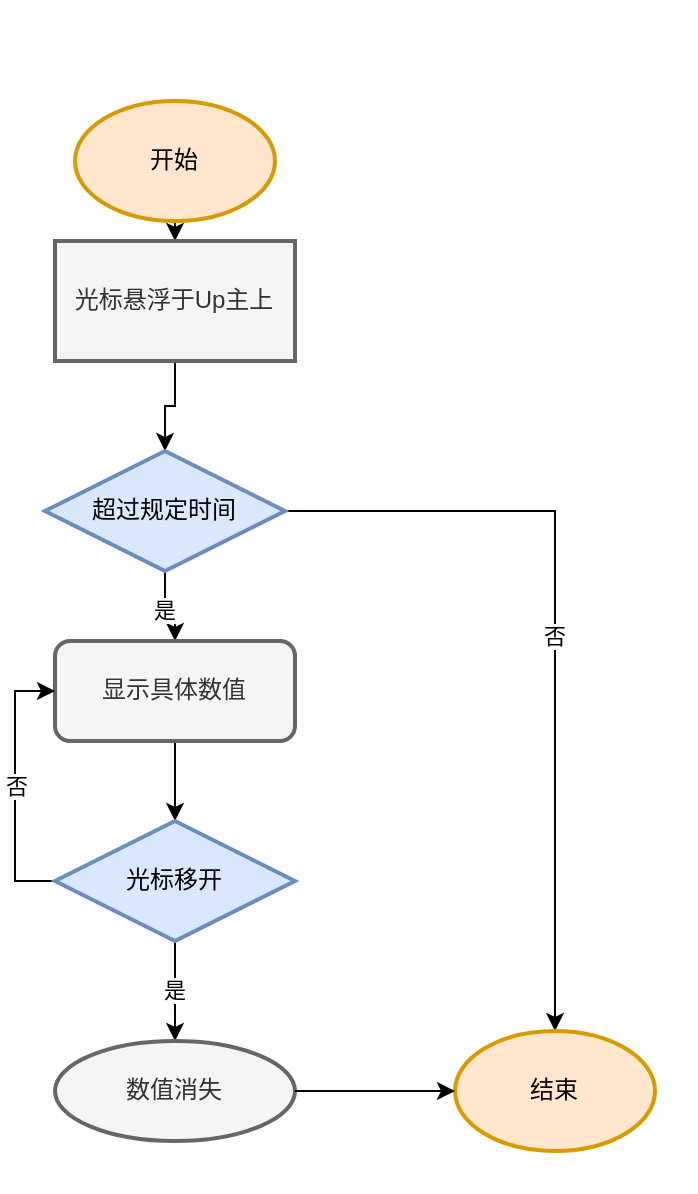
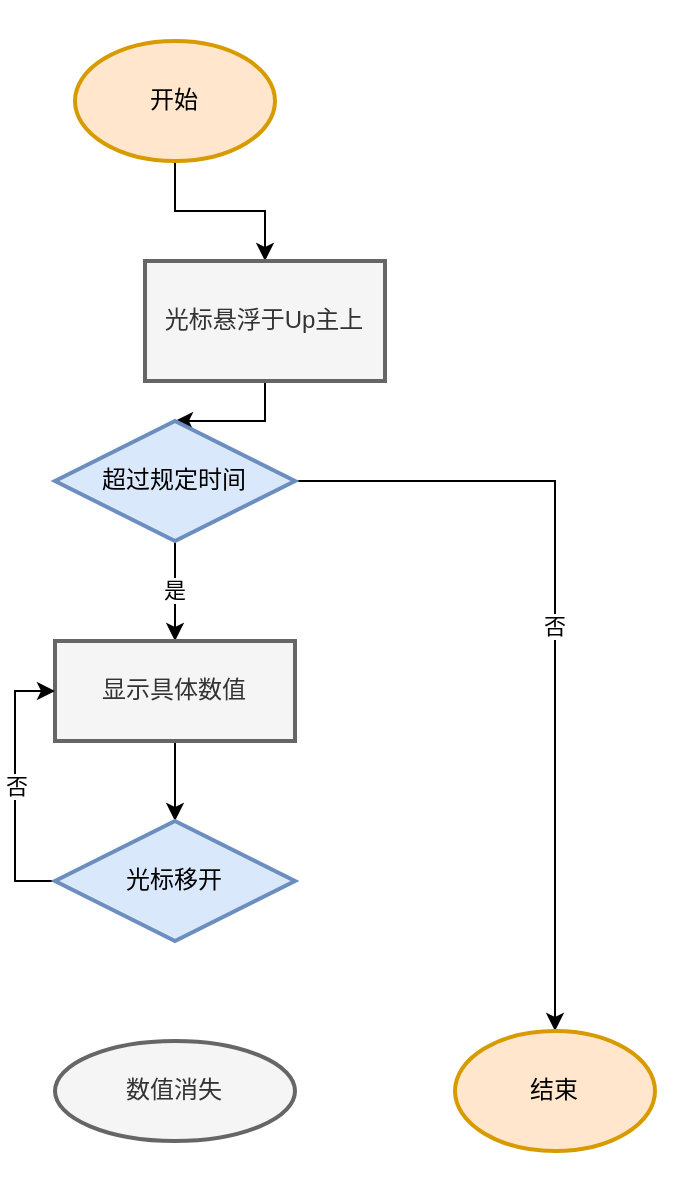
node "开始": moved (175, 161) -> (175, 101)
node "光标悬浮于Up主上": moved (175, 301) -> (265, 321)
node "超过规定时间": moved (165, 511) -> (175, 481)
node "显示具体数值": shape rounded rectangle -> rectangle
edge "光标移开" -> "数值消失": removed, label "是"
edge "数值消失" -> "结束": removed
